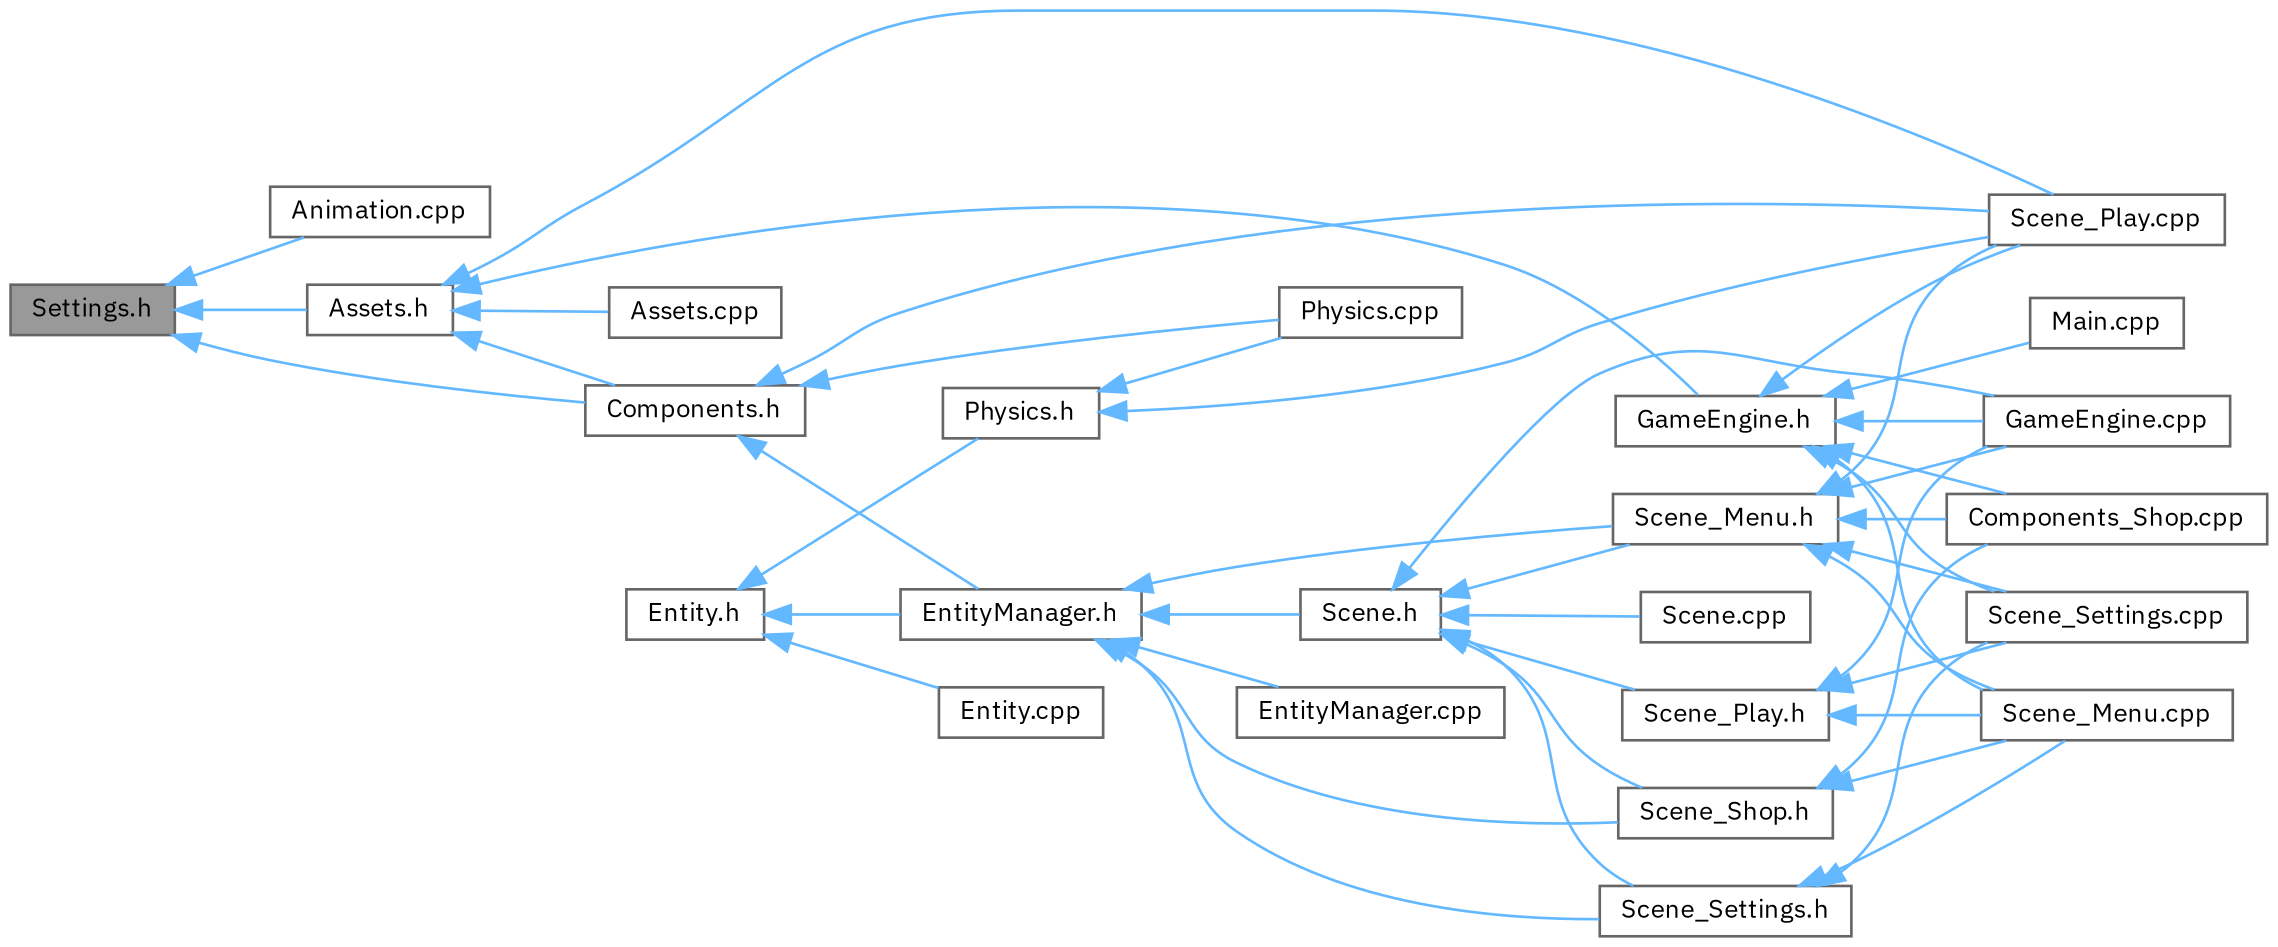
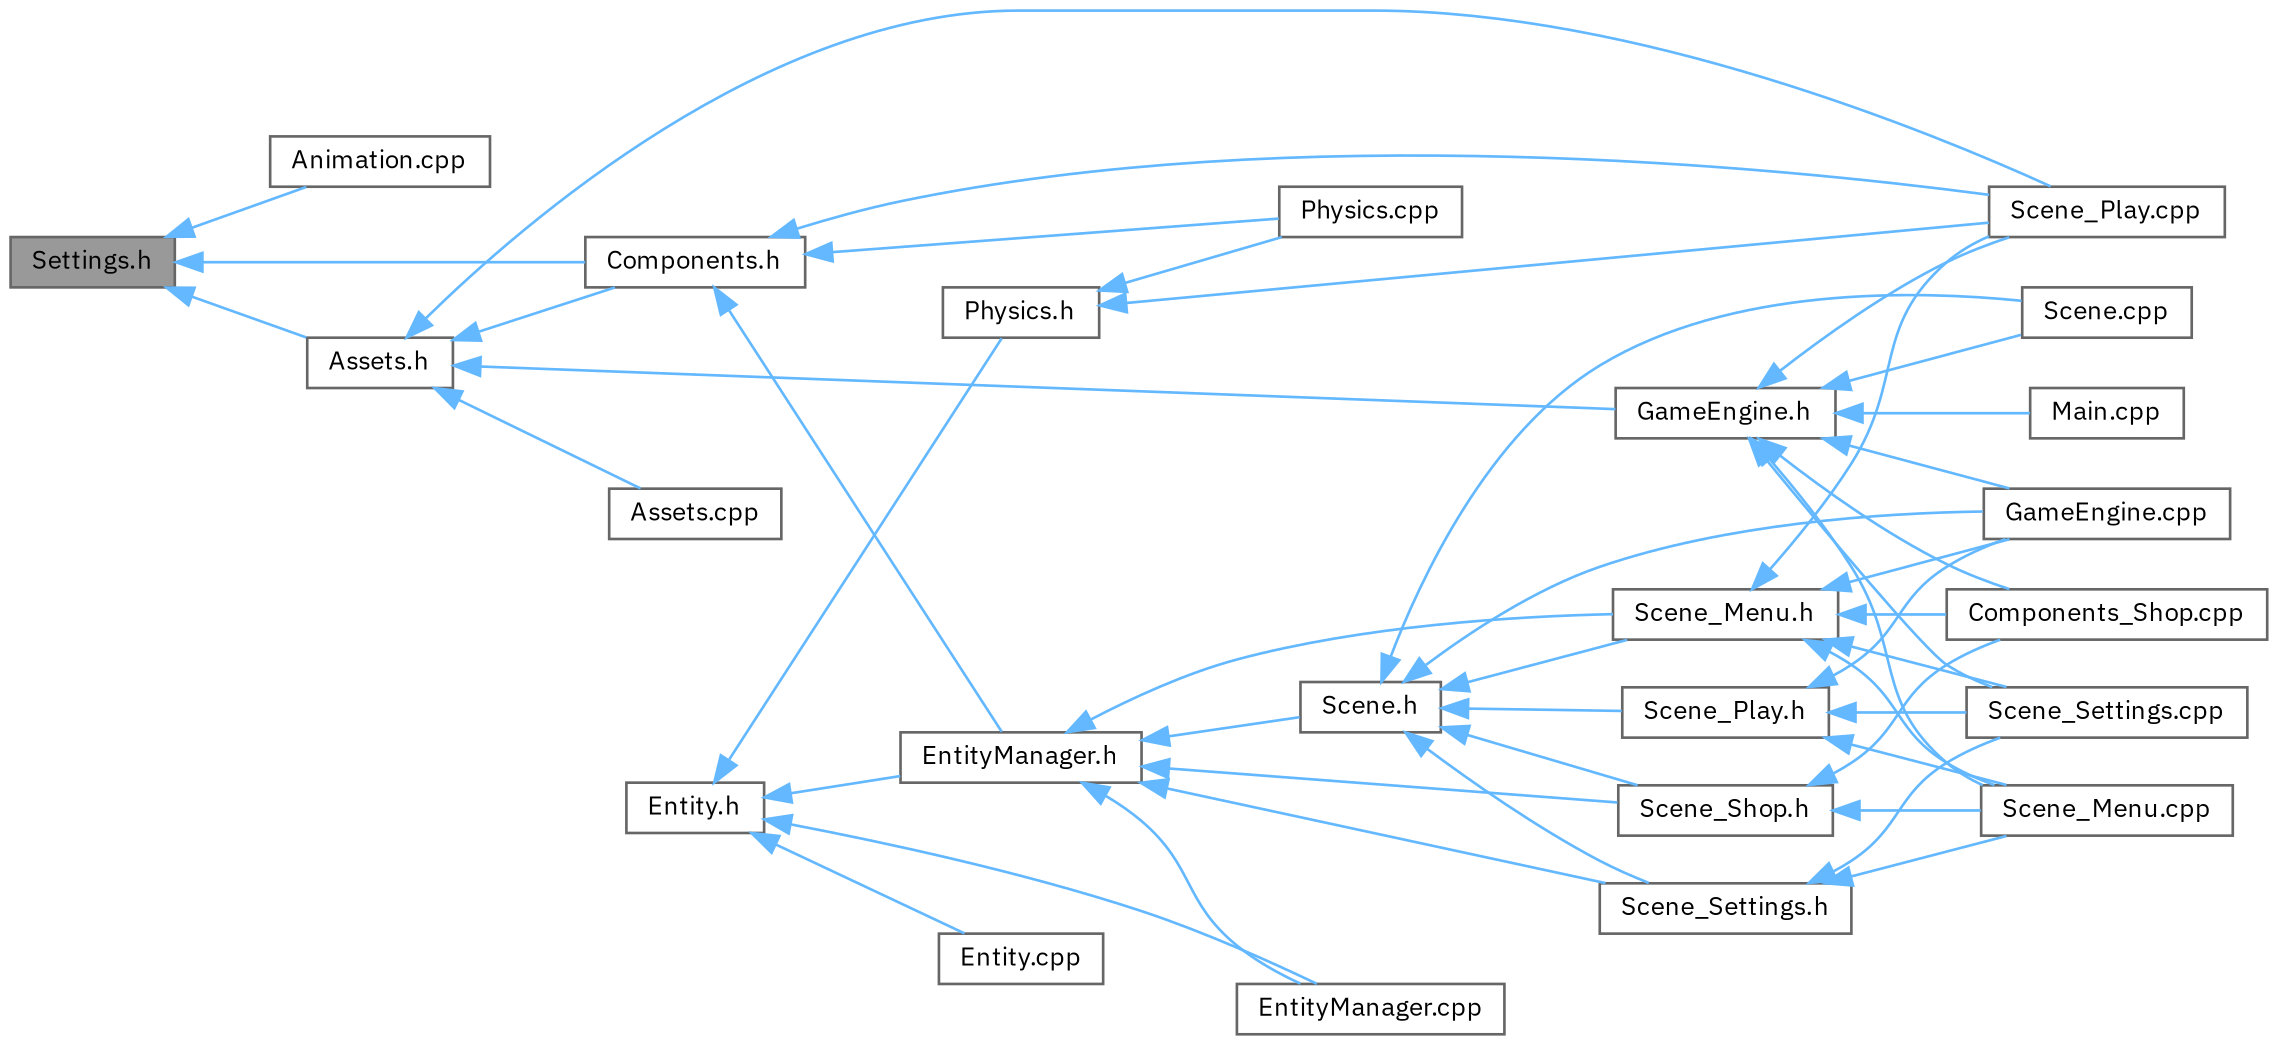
edge "Scene.cpp" -> "GameEngine.h": added
edge "EntityManager.cpp" -> "Entity.h": added
